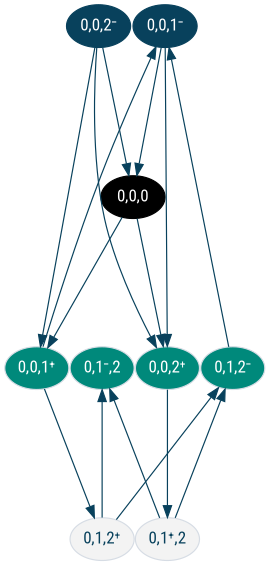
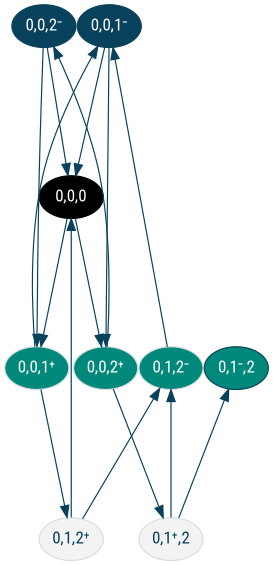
edge "0,0,2⁻" -> "0,0,2⁺": reversed
node "0,1⁻,2": color #d6dce4 -> #08415c
edge "0,1,2⁺" -> "0,1⁻,2": now "0,1,2⁺" -> "0,0,0"
